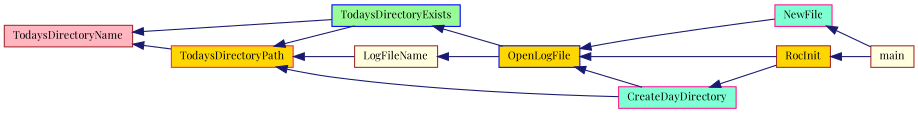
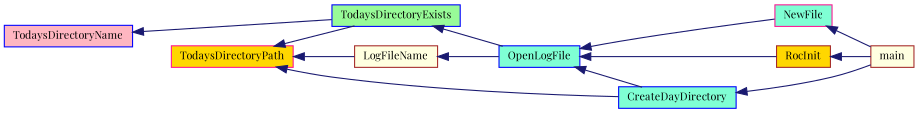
node "TodaysDirectoryName": color brown -> blue
edge "TodaysDirectoryPath" -> "TodaysDirectoryName": removed
node "OpenLogFile": fillcolor gold -> aquamarine
edge "RocInit" -> "CreateDayDirectory": now "main" -> "CreateDayDirectory"
node "CreateDayDirectory": color deeppink -> blue
